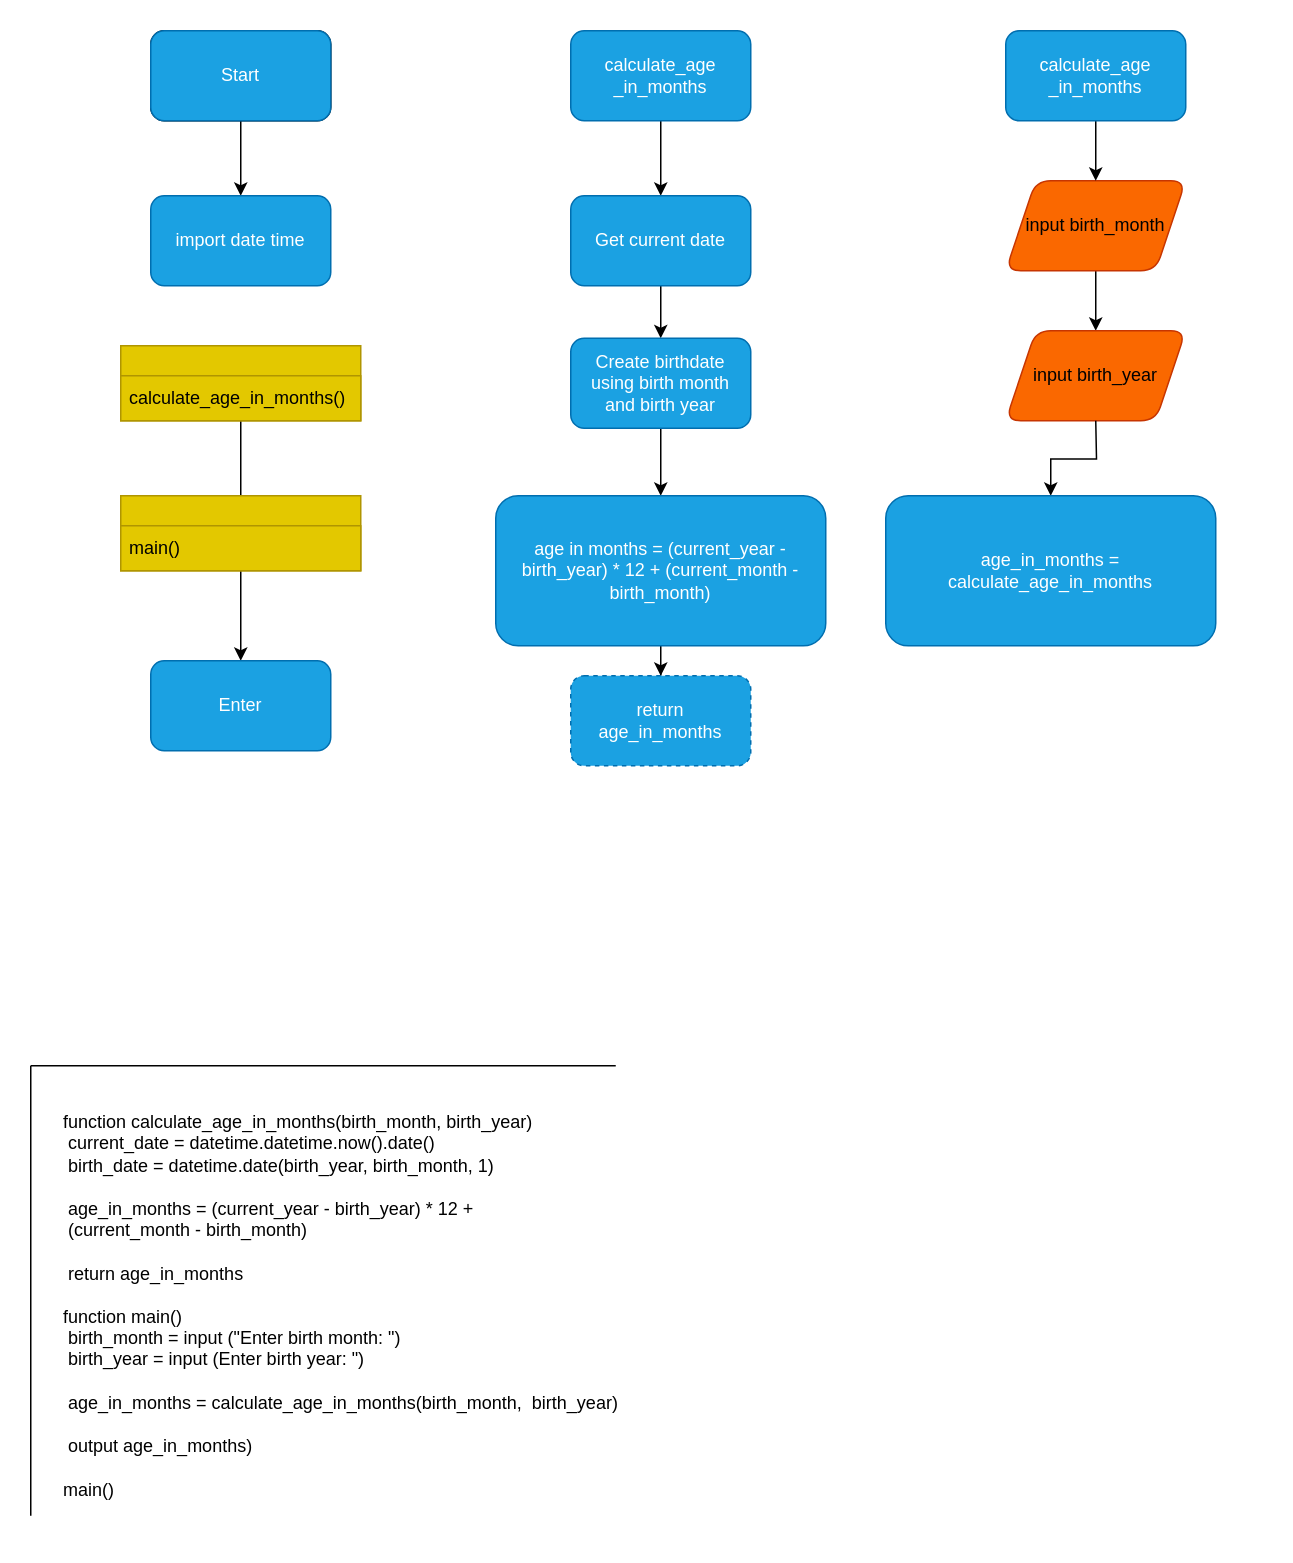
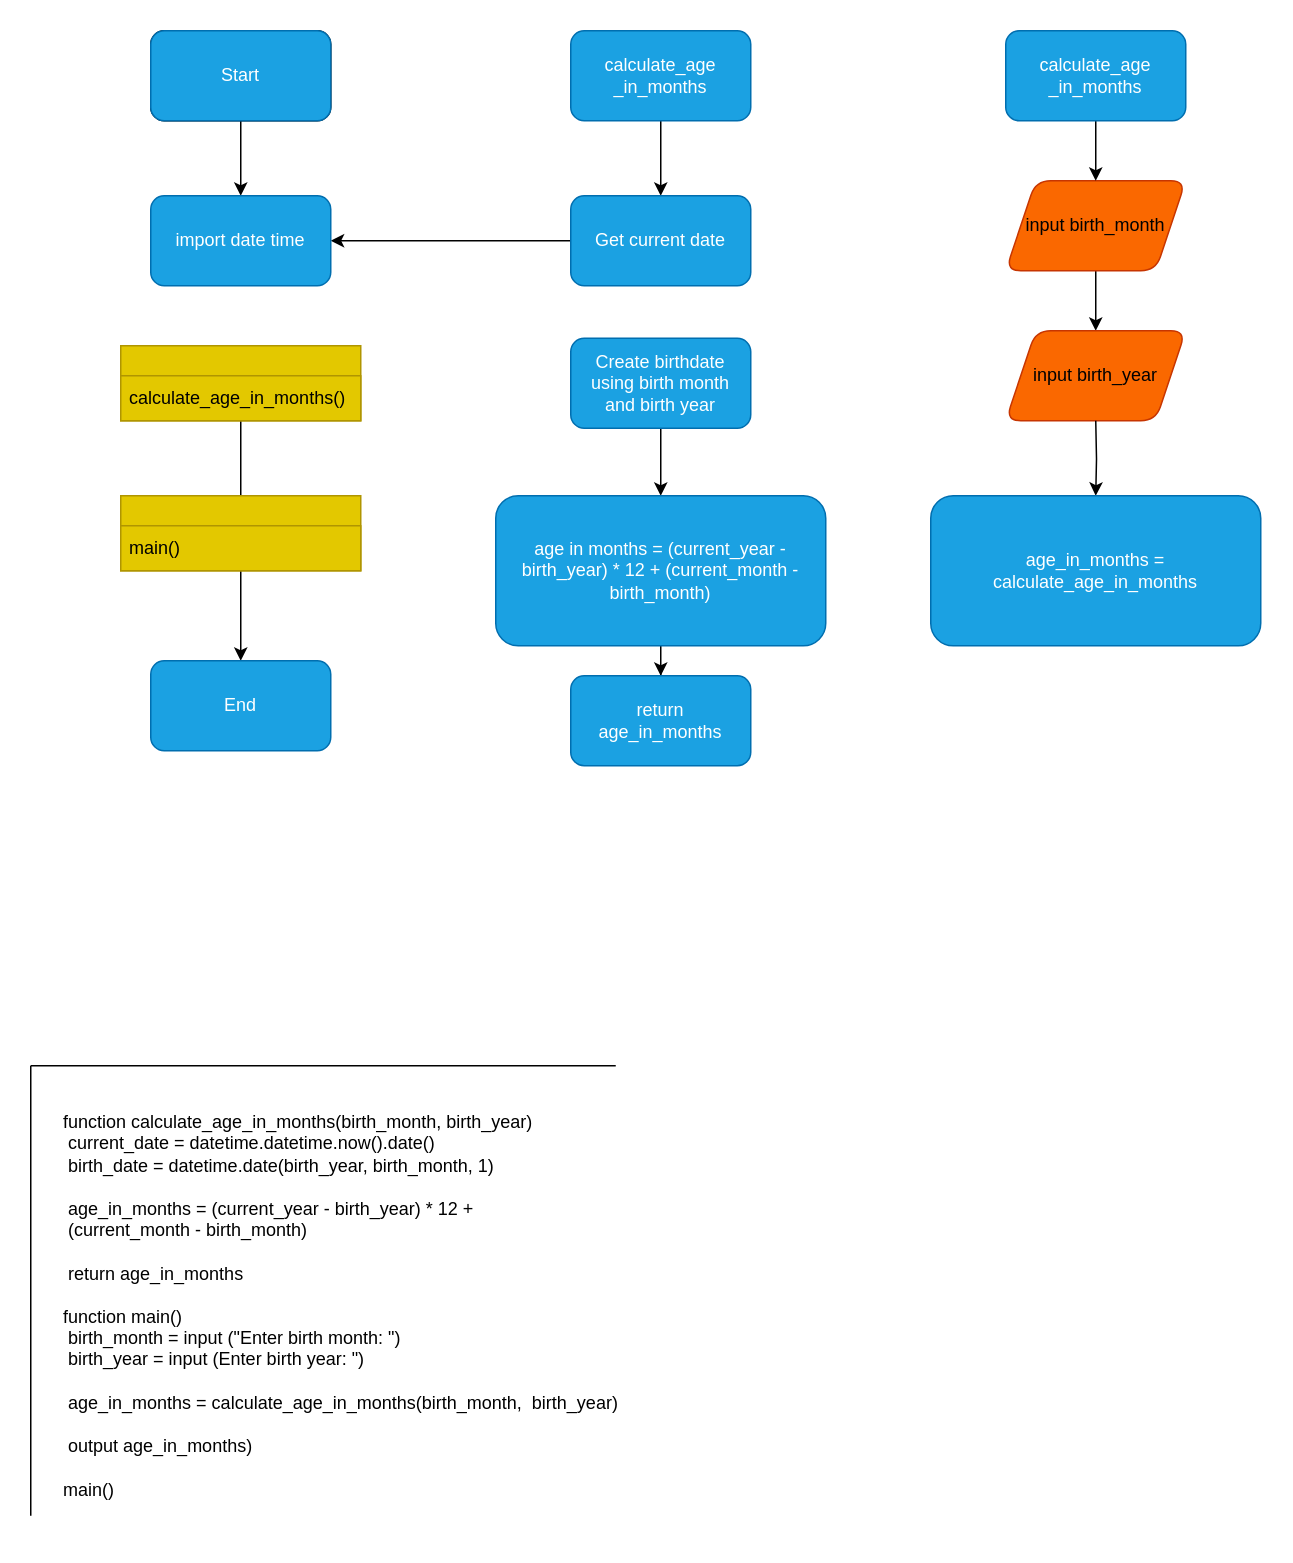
edge "Get current date" -> "Create birthdate using birth month and birth year": now "Get current date" -> "import date time"
node "age_in_months = calculate_age_in_months": moved (1051, 571) -> (1096, 571)
node "Enter": label "Enter" -> "End"
node "return age_in_months": style dashed -> solid
